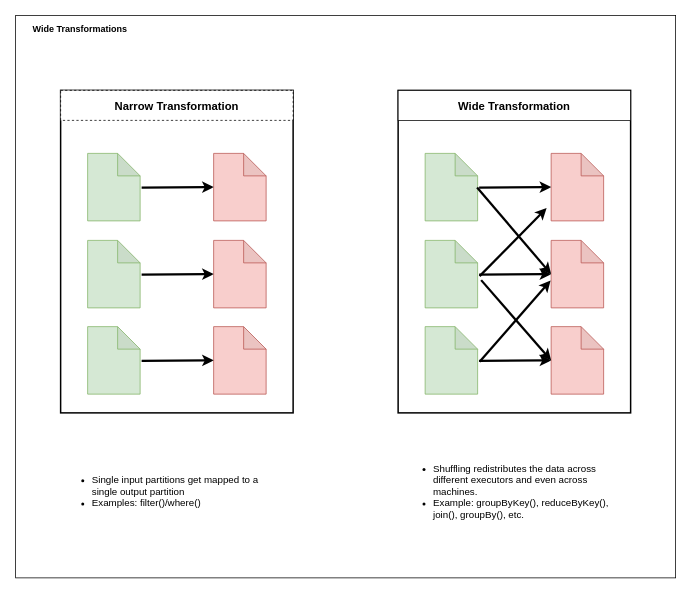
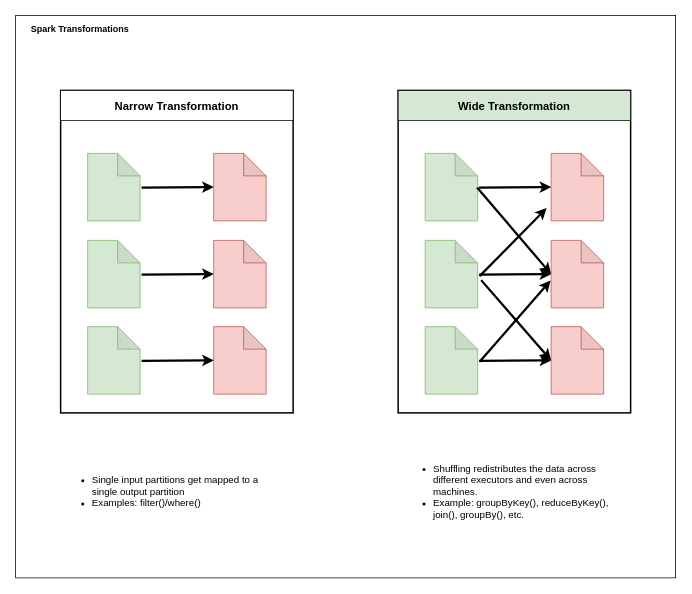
node "Wide Transformations": label "Wide Transformations" -> "Spark Transformations"
node "Narrow Transformation": style dashed -> solid
node "Wide Transformation": fillcolor #ffffff -> #d5e8d4
